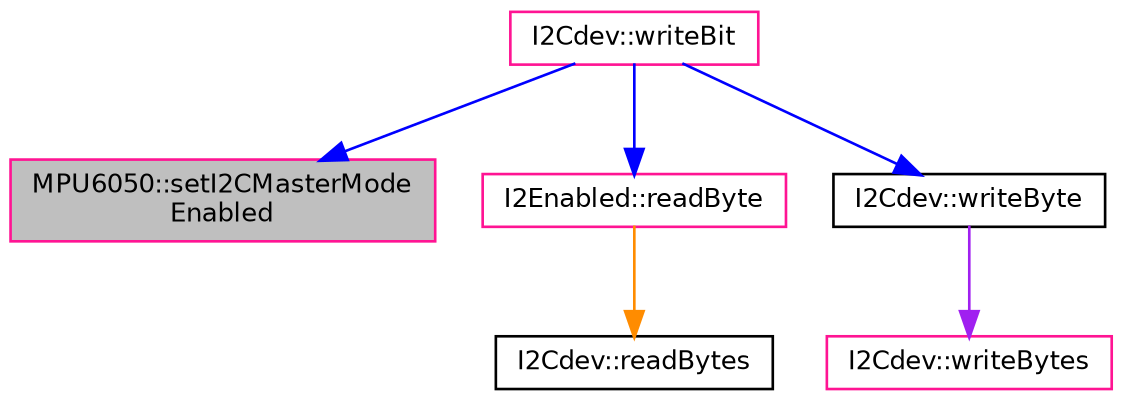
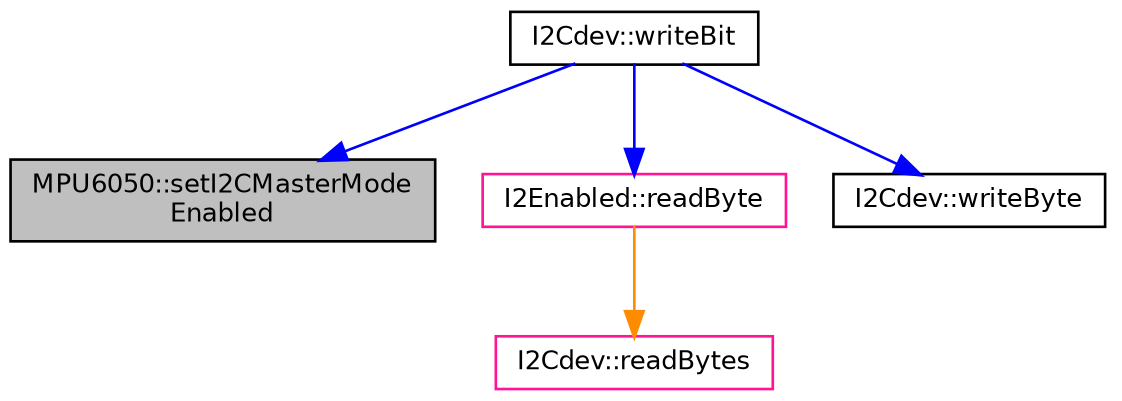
node "I2Cdev::writeBit": color deeppink -> black
node "MPU6050::setI2CMasterMode Enabled": color deeppink -> black
node "I2Cdev::readBytes": color black -> deeppink
node "I2Cdev::writeBytes": removed
